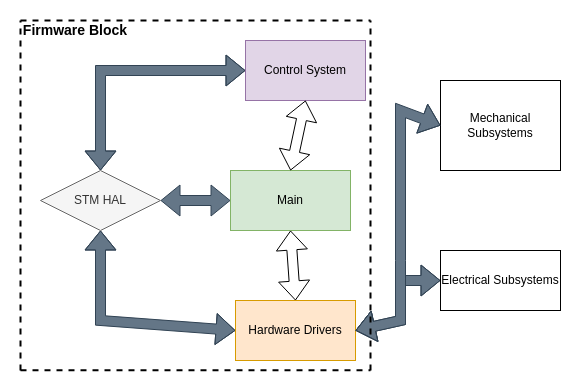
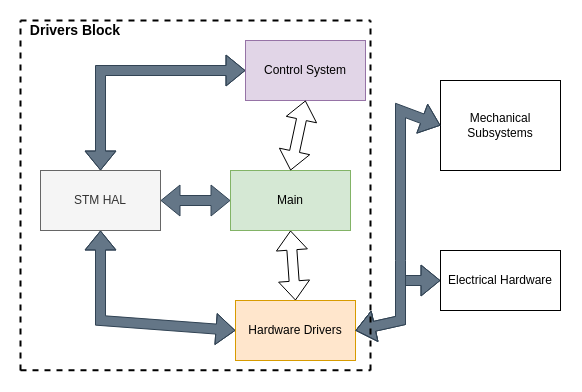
node "Firmware Block": label "Firmware Block" -> "Drivers Block"
node "STM HAL": shape diamond -> rectangle
node "Electrical Subsystems": label "Electrical Subsystems" -> "Electrical Hardware"
